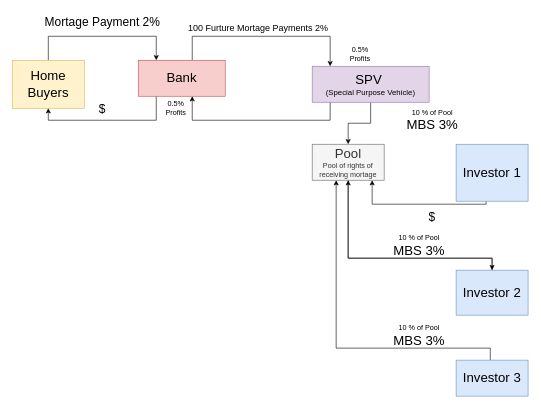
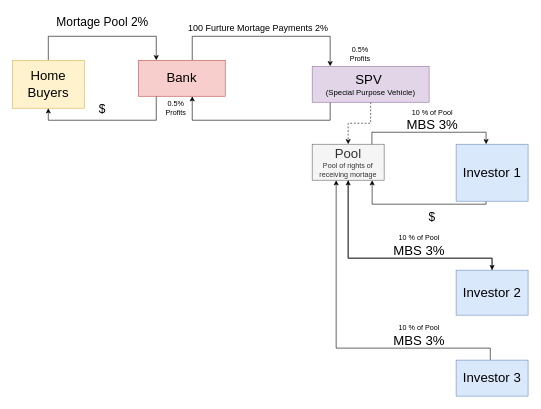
node "Mortage Payment 2%": label "Mortage Payment 2%" -> "Mortage Pool 2%"
edge "SPV (Special Purpose Vehicle)" -> "Pool Pool of rights of receiving mortage": style solid -> dashed
edge "Pool Pool of rights of receiving mortage" -> "Investor 1": added
